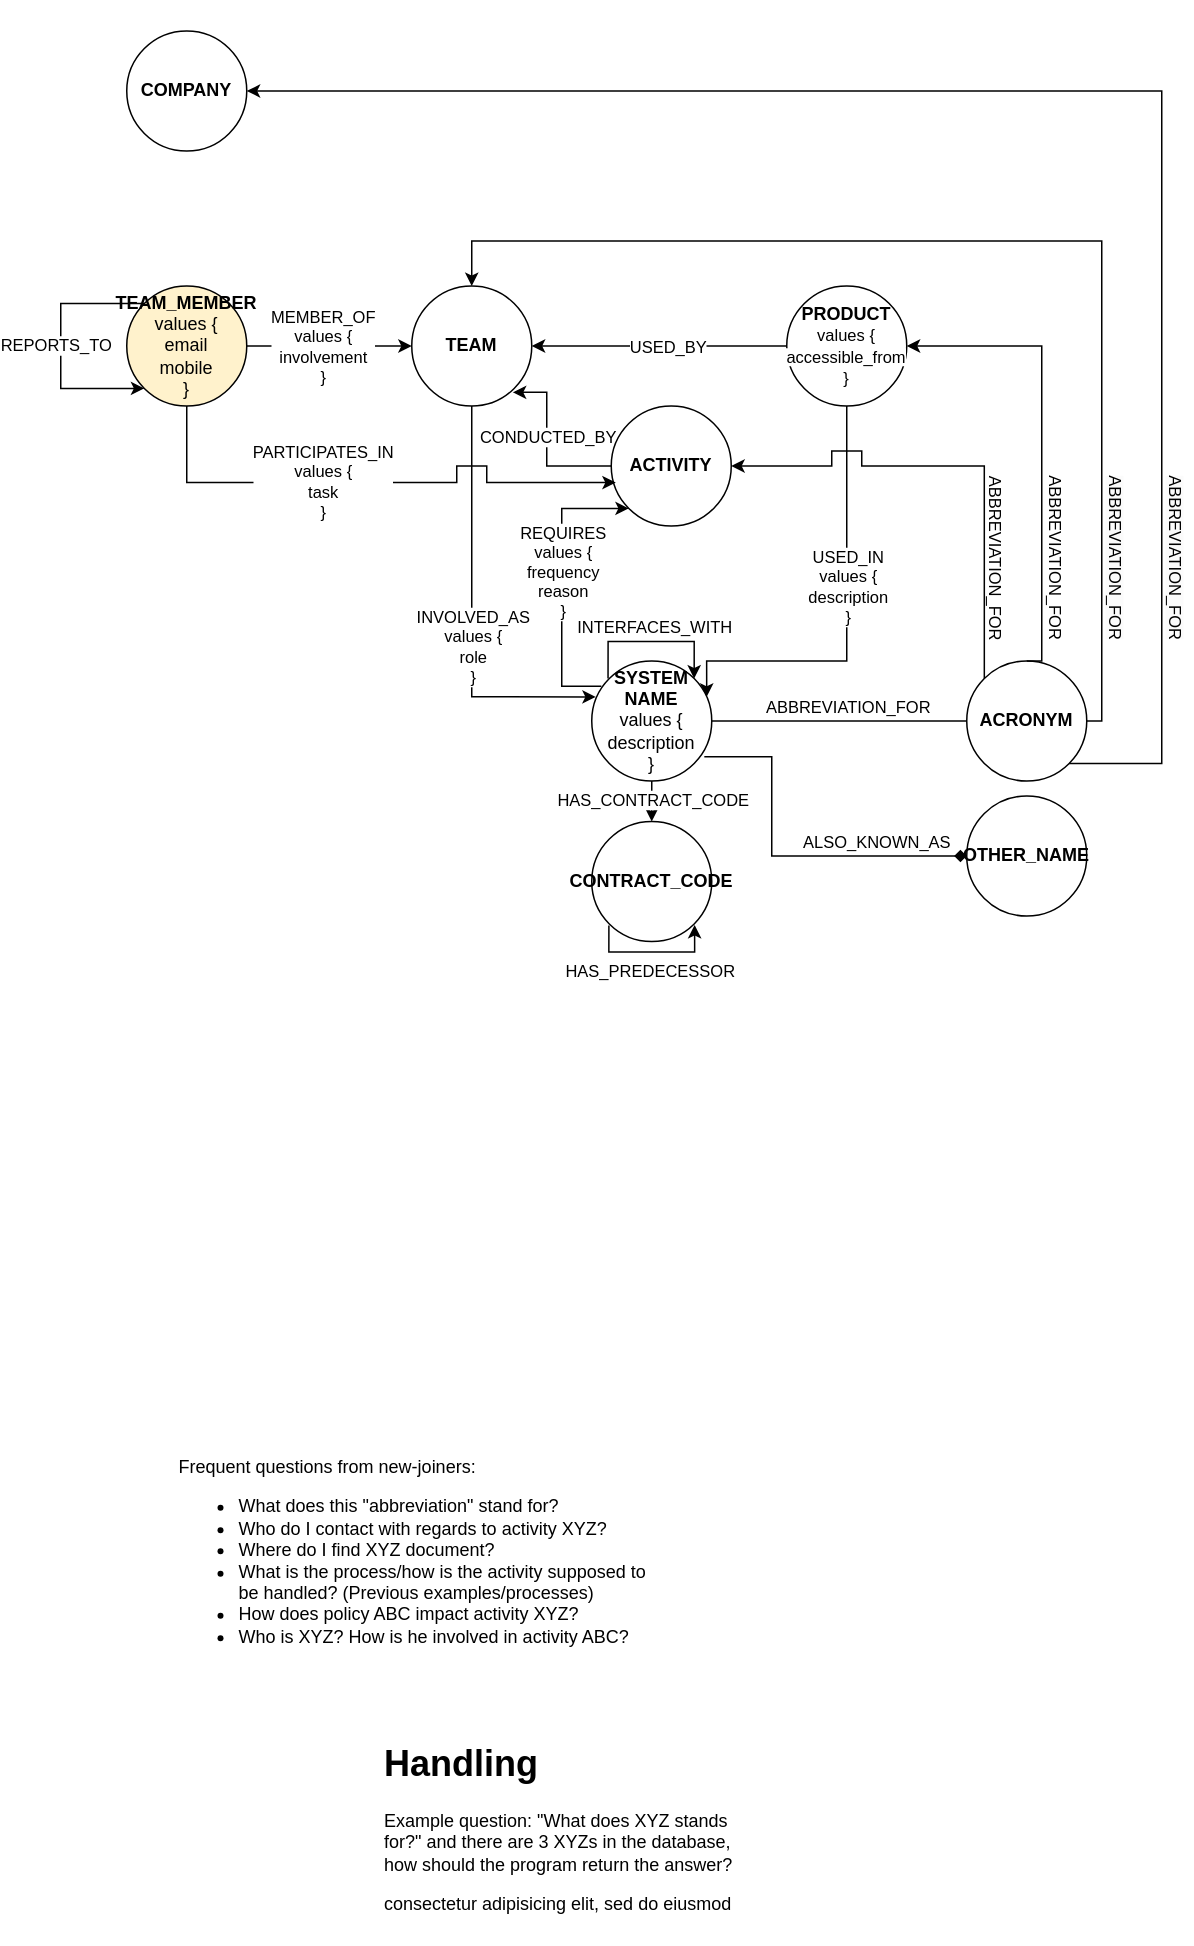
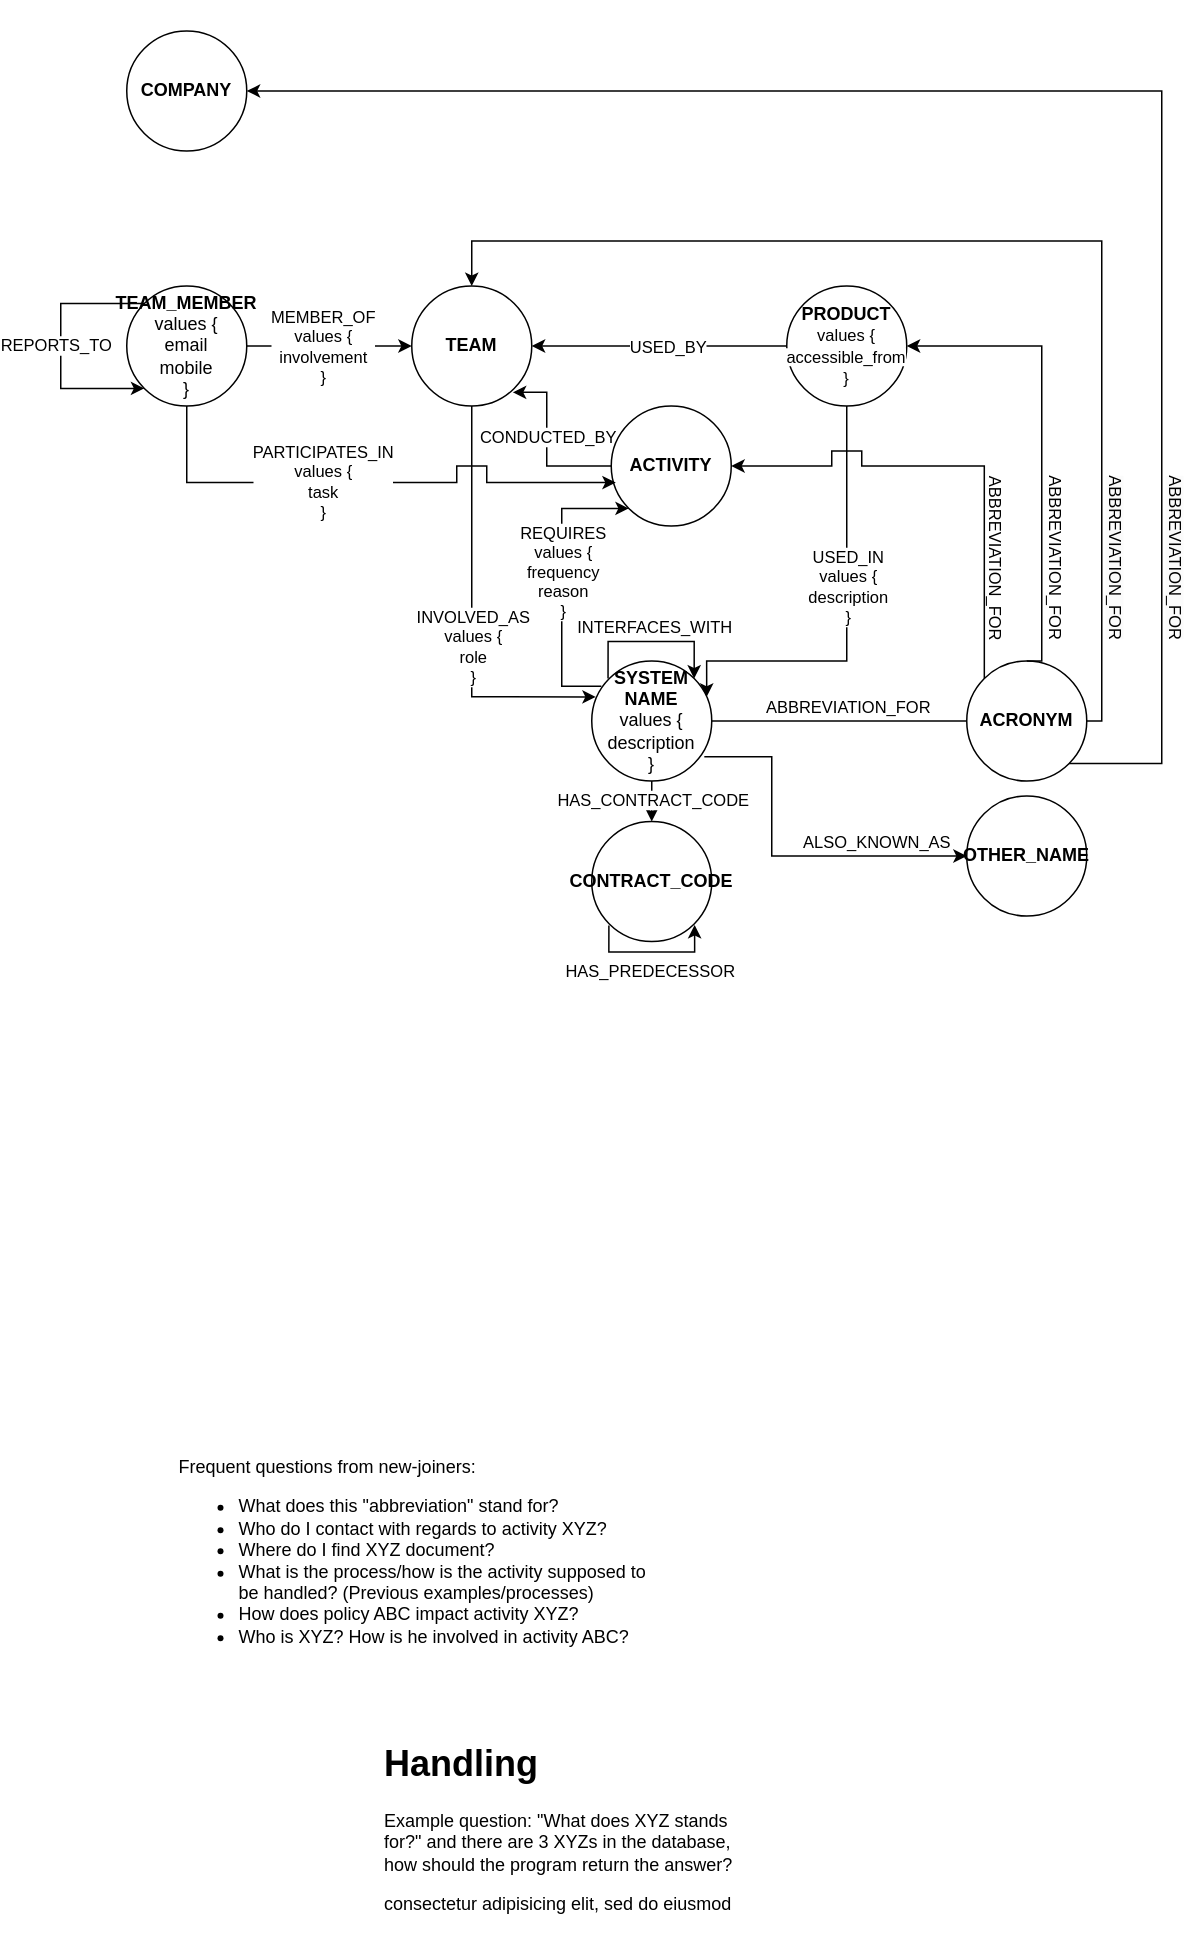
node "TEAM_MEMBER values { email mobile }": fillcolor #fff2cc -> #ffffff
edge "SYSTEM NAME values { description }" -> "OTHER_NAME": arrowhead diamond -> classic
